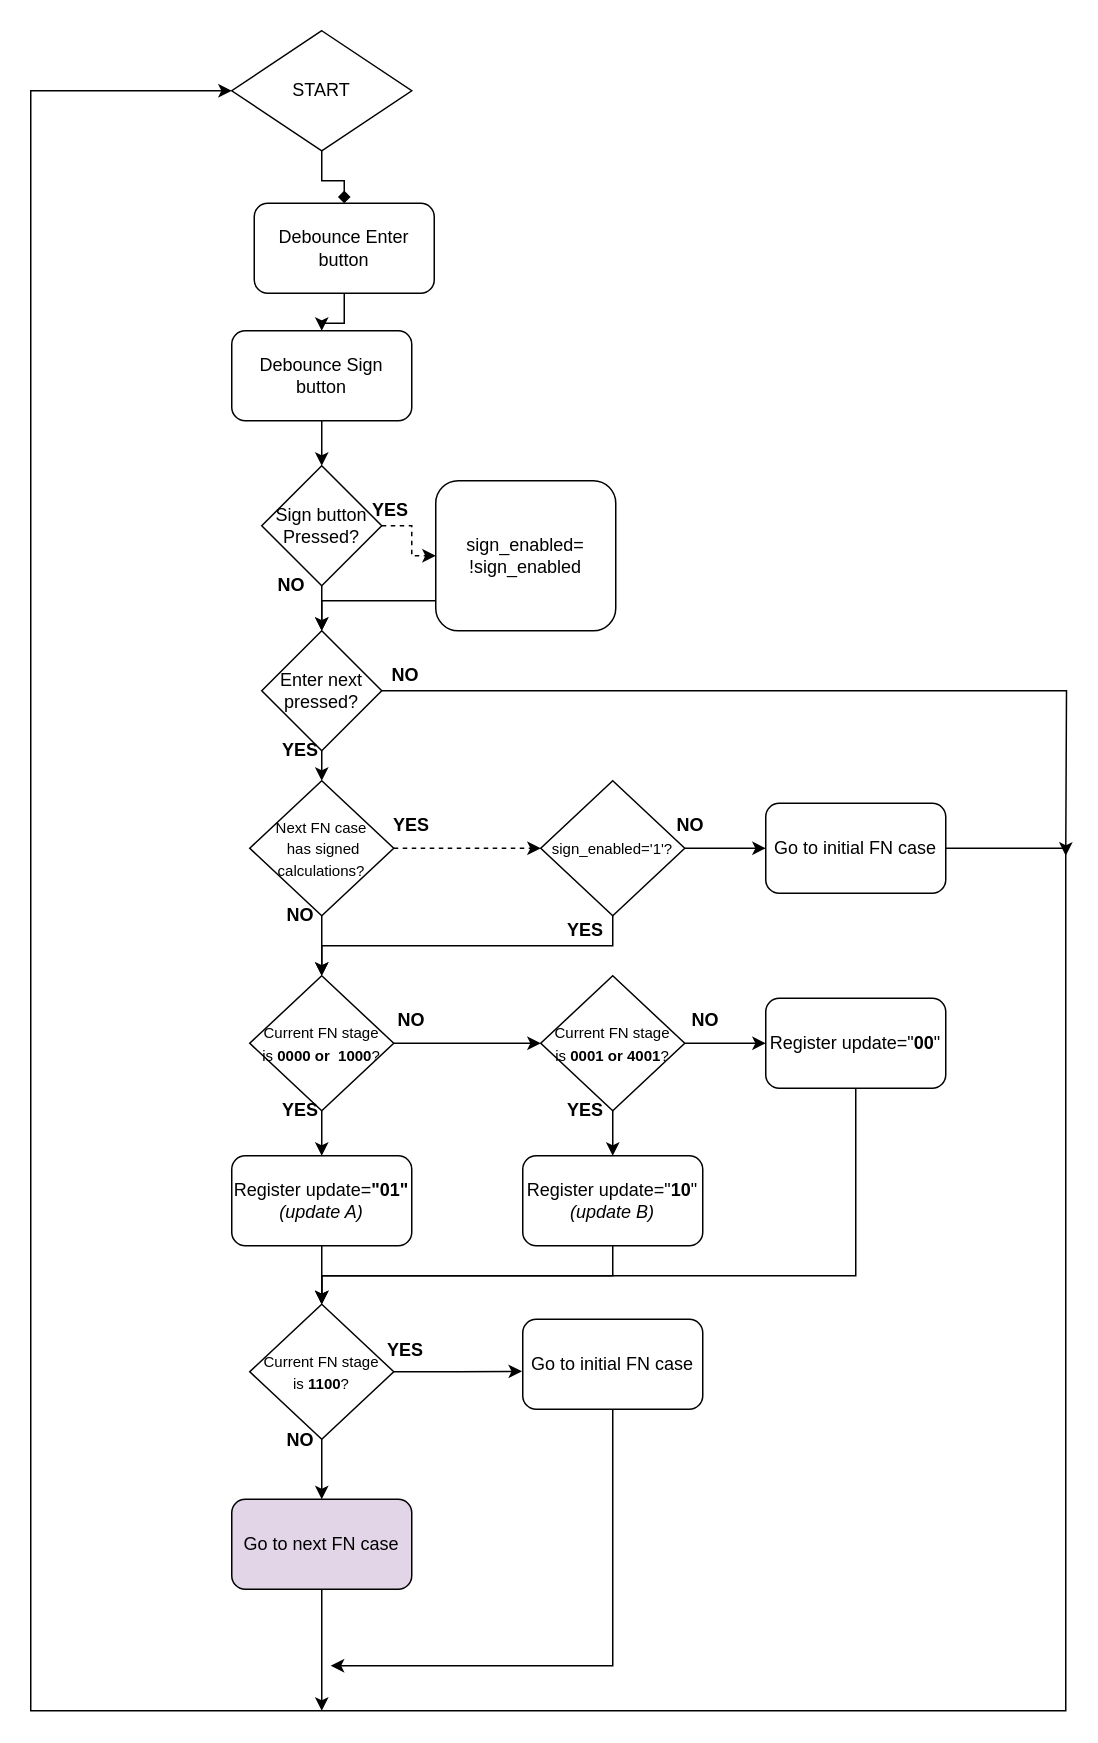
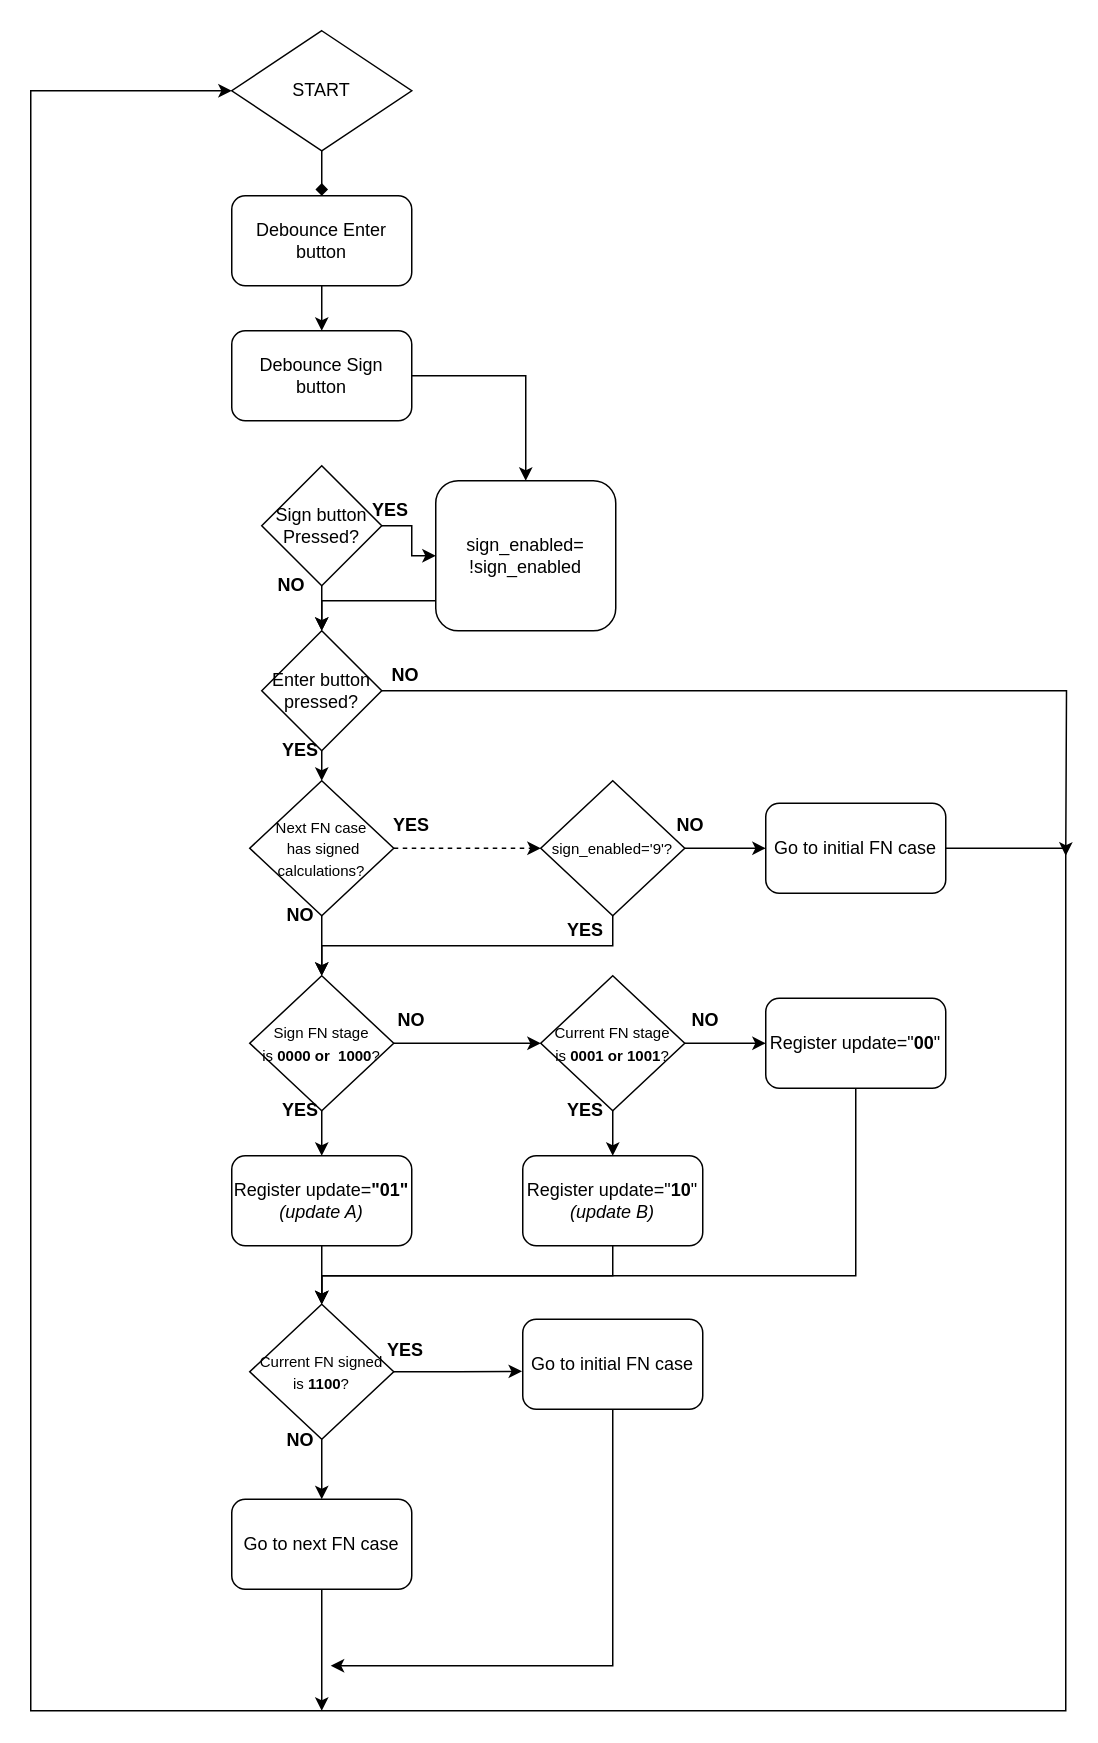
node "Debounce Enter button": moved (344, 248) -> (322, 241)
edge "Debounce Sign button" -> "Sign button Pressed?": now "Debounce Sign button" -> "sign_enabled= !sign_enabled"
edge "Sign button Pressed?" -> "sign_enabled= !sign_enabled": style dashed -> solid
node "Enter next pressed?": label "Enter next pressed?" -> "Enter button pressed?"
node "sign_enabled='1'?": label "sign_enabled='1'?" -> "sign_enabled='9'?"
node "Current FN stage is 0000 or 1000?": label "Current FN stage is 0000 or 1000?" -> "Sign FN stage is 0000 or 1000?"
node "Current FN stage is 0001 or 4001?": label "Current FN stage is 0001 or 4001?" -> "Current FN stage is 0001 or 1001?"
node "Current FN stage is 1100?": label "Current FN stage is 1100?" -> "Current FN signed is 1100?"
node "Go to next FN case": fillcolor #e1d5e7 -> #ffffff
